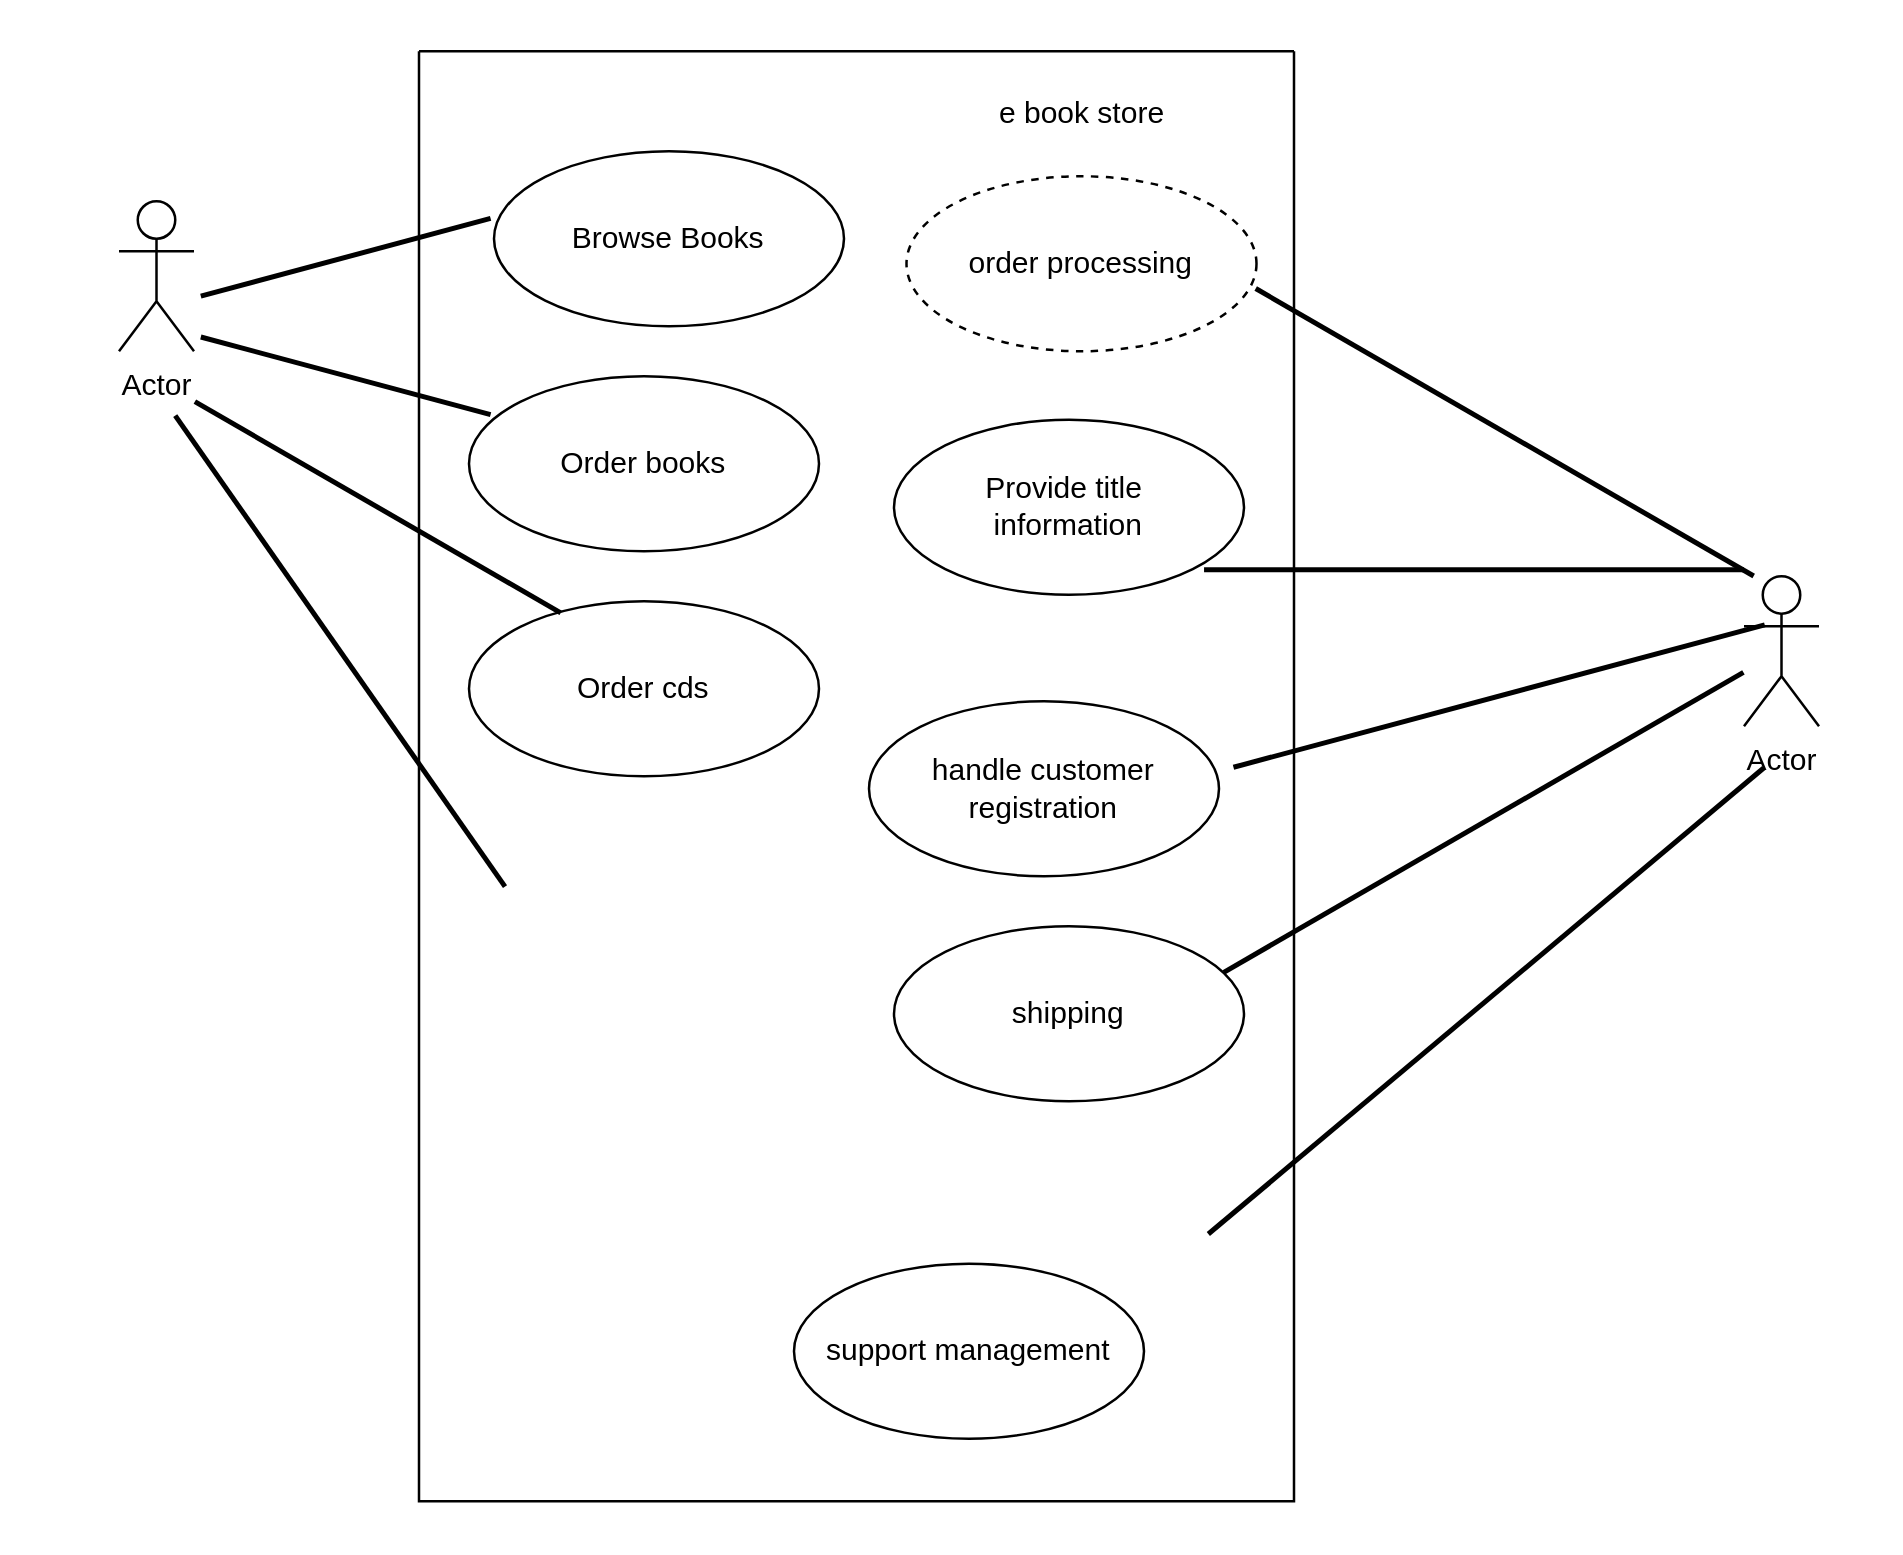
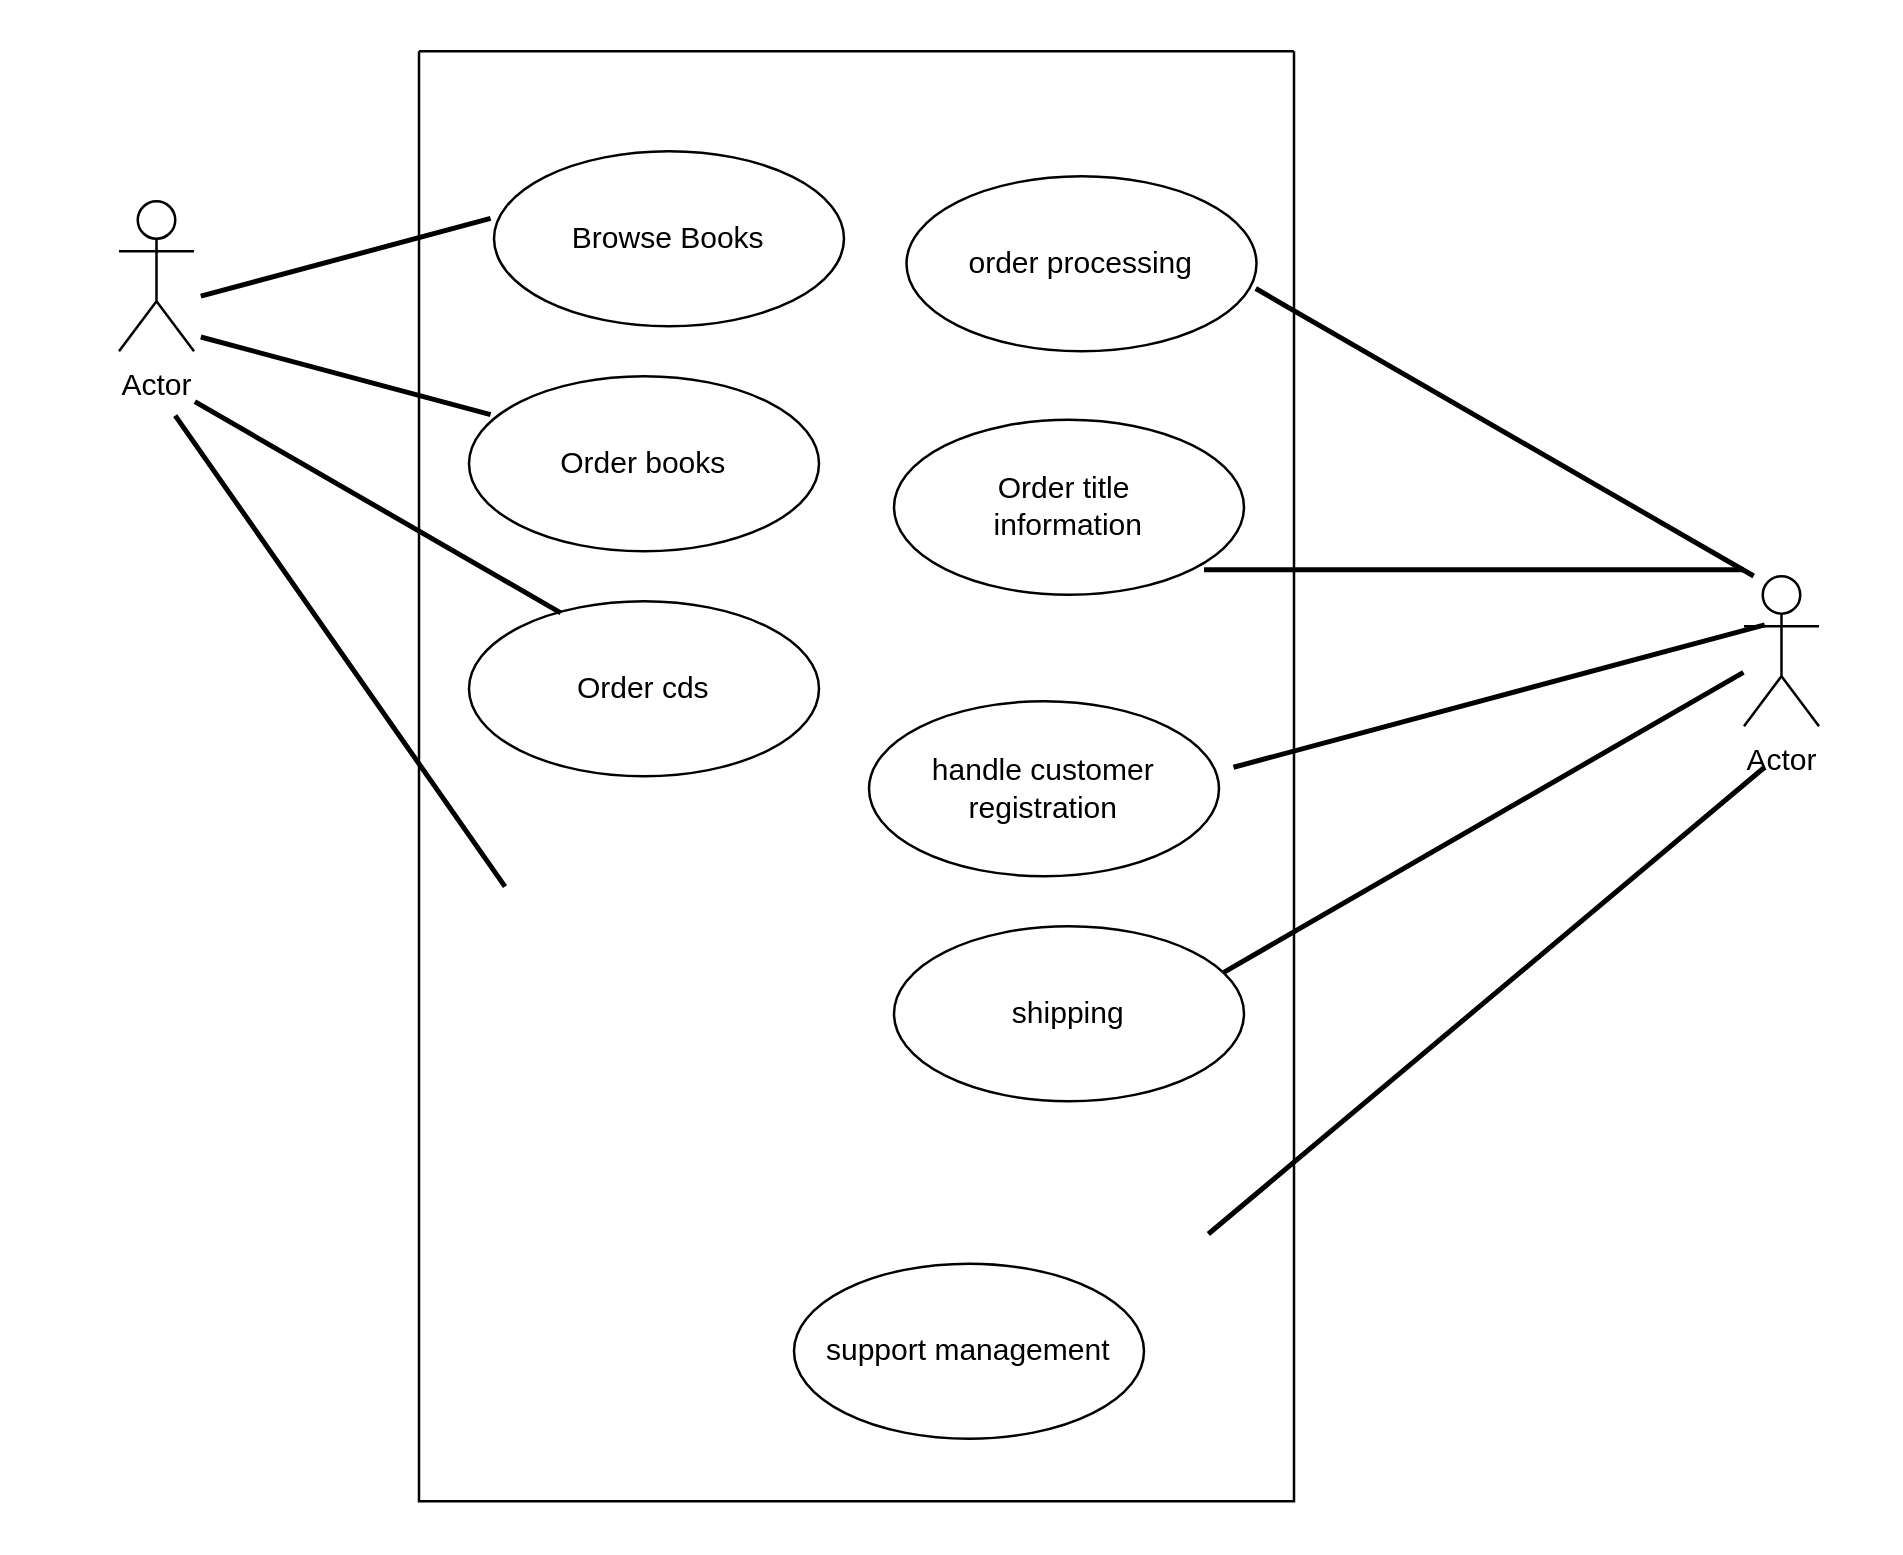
node "e book store": removed
node "order processing": style dashed -> solid
node "Provide title information": label "Provide title information" -> "Order title information"
